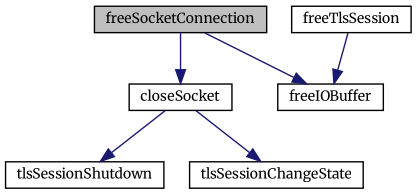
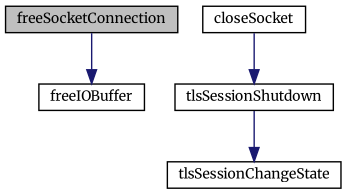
node "freeTlsSession": removed
edge "freeSocketConnection" -> "closeSocket": removed
edge "closeSocket" -> "tlsSessionChangeState": now "tlsSessionShutdown" -> "tlsSessionChangeState"
